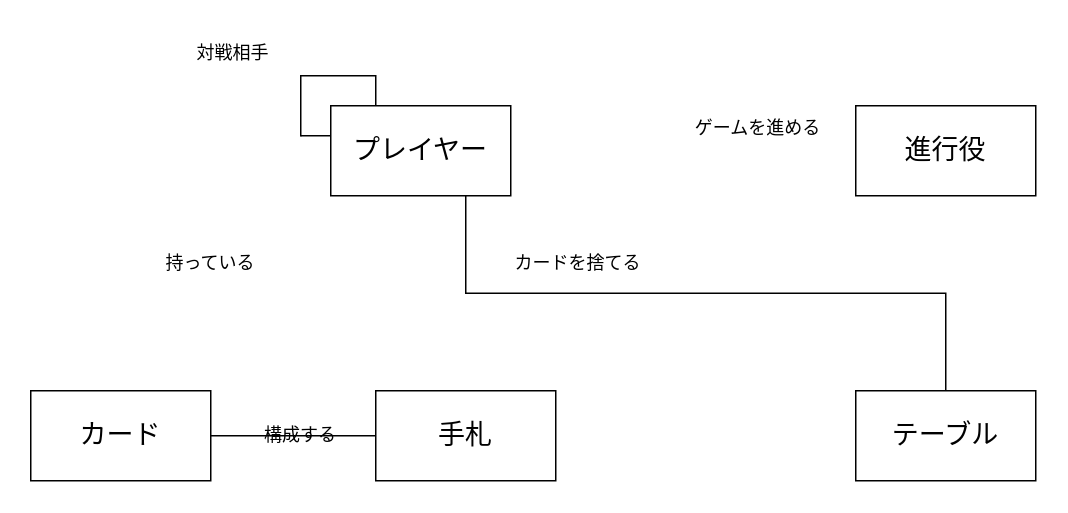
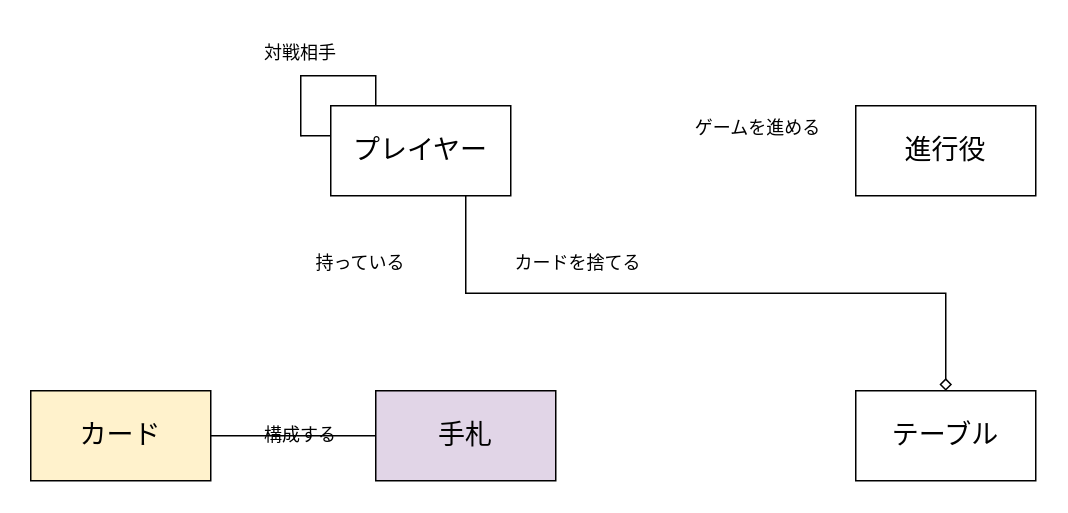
node "対戦相手": moved (233, 53) -> (301, 53)
node "持っている": moved (211, 263) -> (361, 263)
edge "プレイヤー" -- "テーブル": arrowhead none -> diamond
node "カード": fillcolor #ffffff -> #fff2cc
node "手札": fillcolor #ffffff -> #e1d5e7
